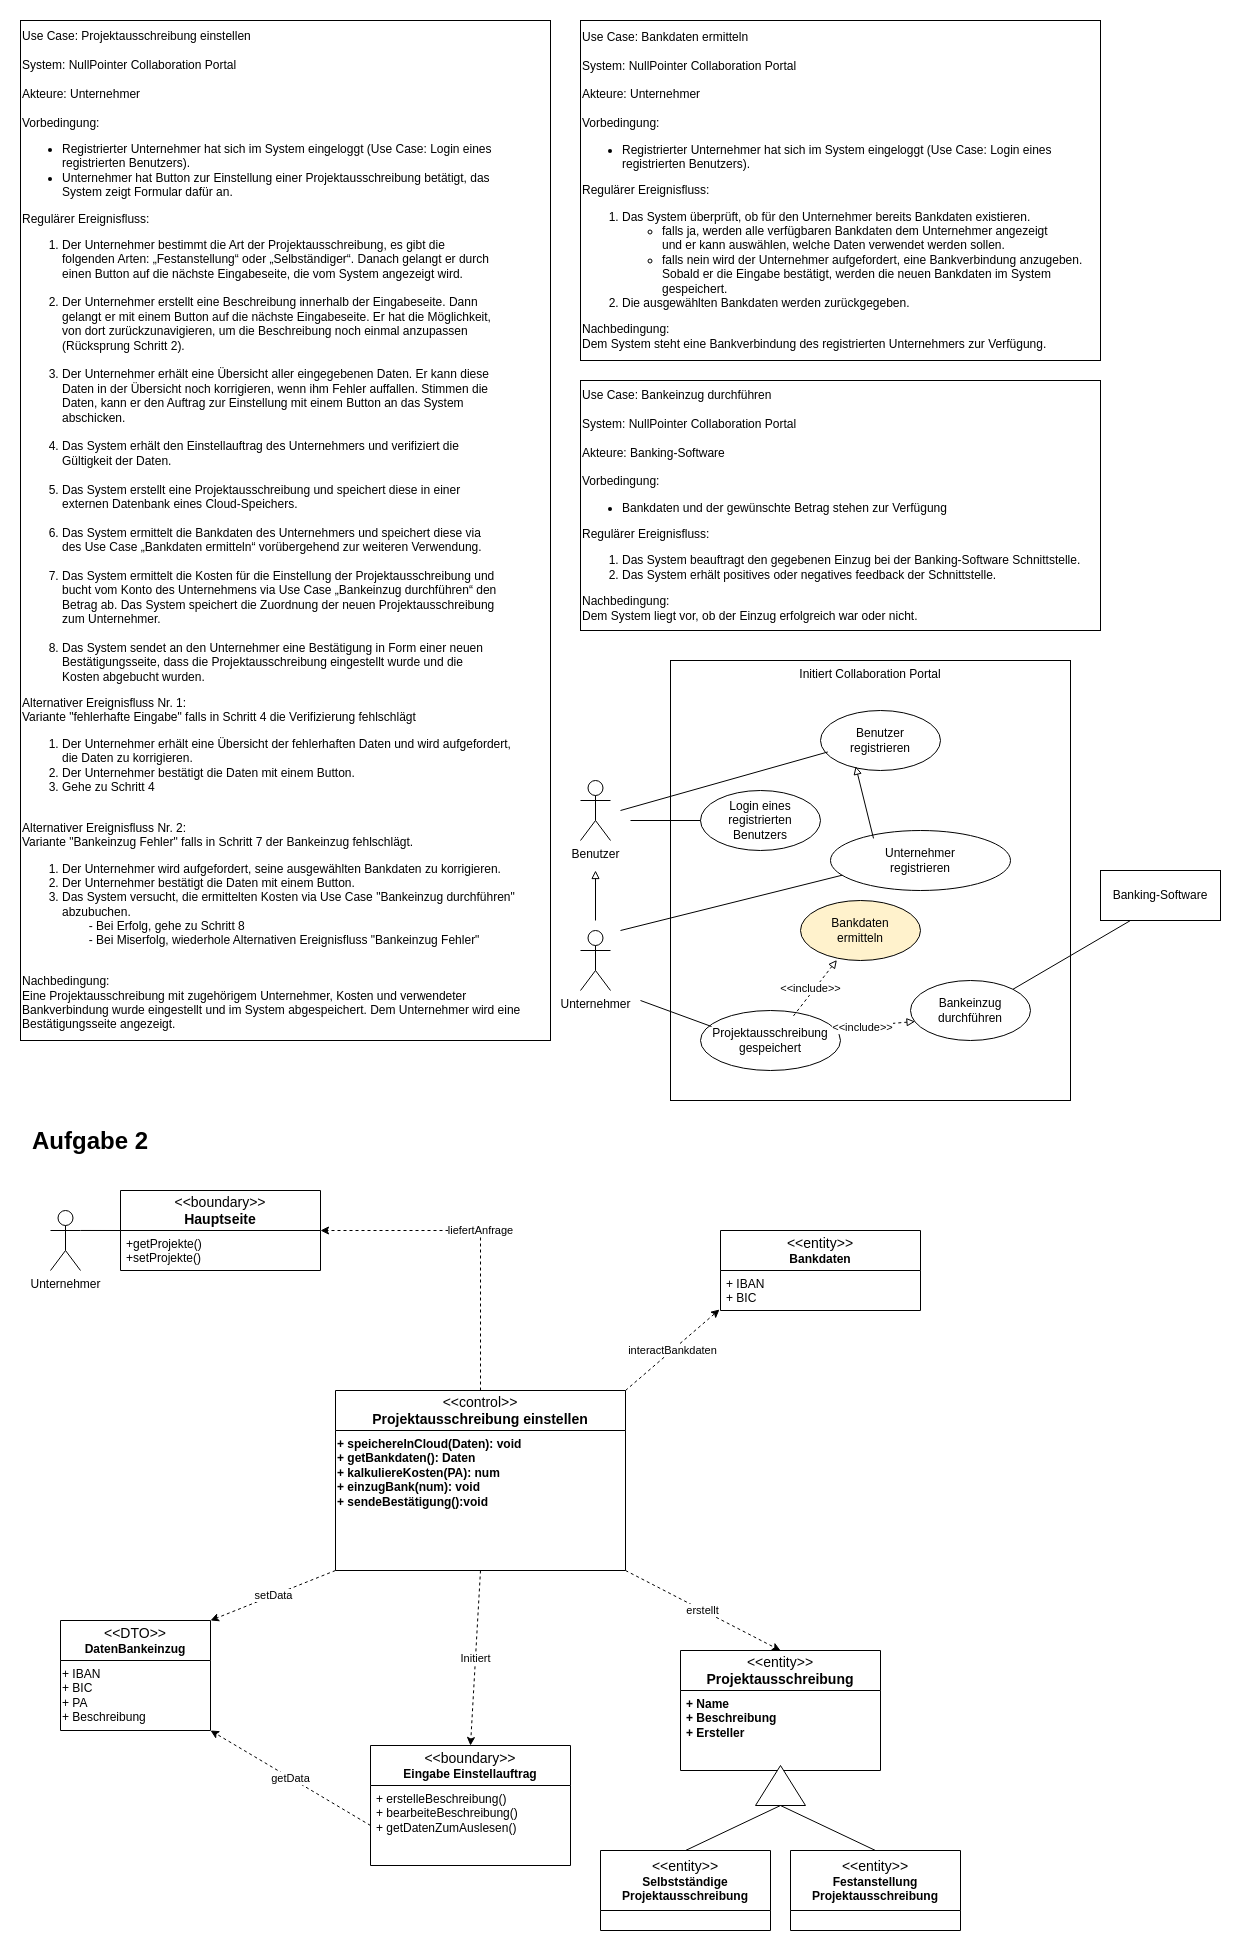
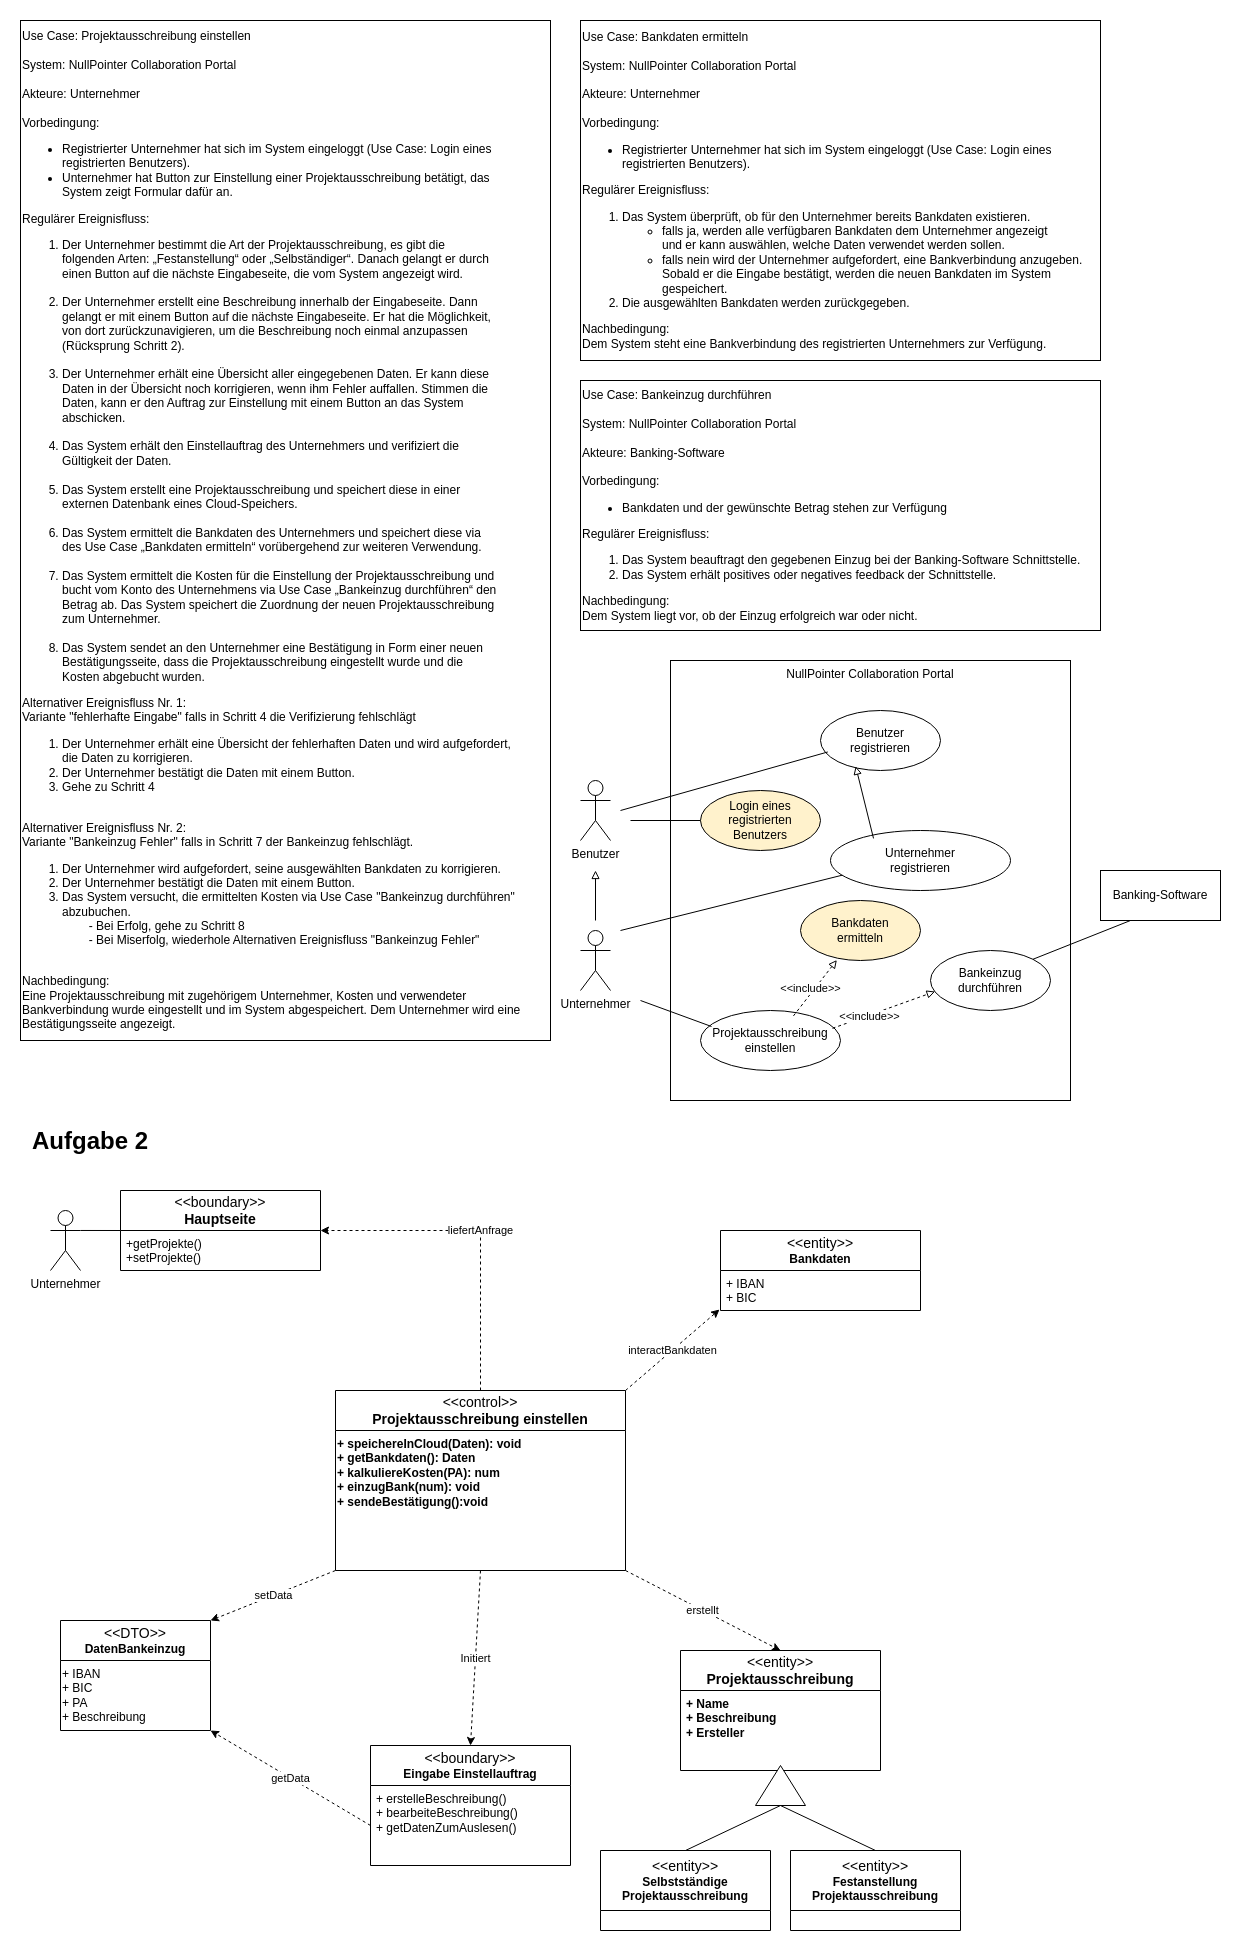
node "Initiert Collaboration Portal": label "Initiert Collaboration Portal" -> "NullPointer Collaboration Portal"
node "Login eines registrierten Benutzers": fillcolor #ffffff -> #fff2cc
node "Bankeinzug durchführen": moved (971, 1011) -> (991, 981)
node "Projektausschreibung gespeichert": label "Projektausschreibung gespeichert" -> "Projektausschreibung einstellen"
